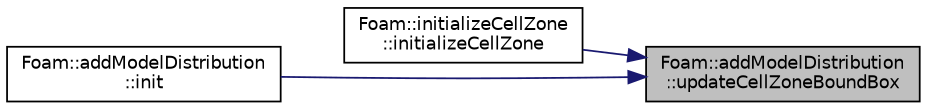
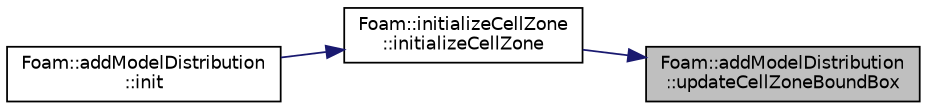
edge "Foam::addModelDistribution ::init" -> "Foam::addModelDistribution ::updateCellZoneBoundBox": now "Foam::addModelDistribution ::init" -> "Foam::initializeCellZone ::initializeCellZone"
